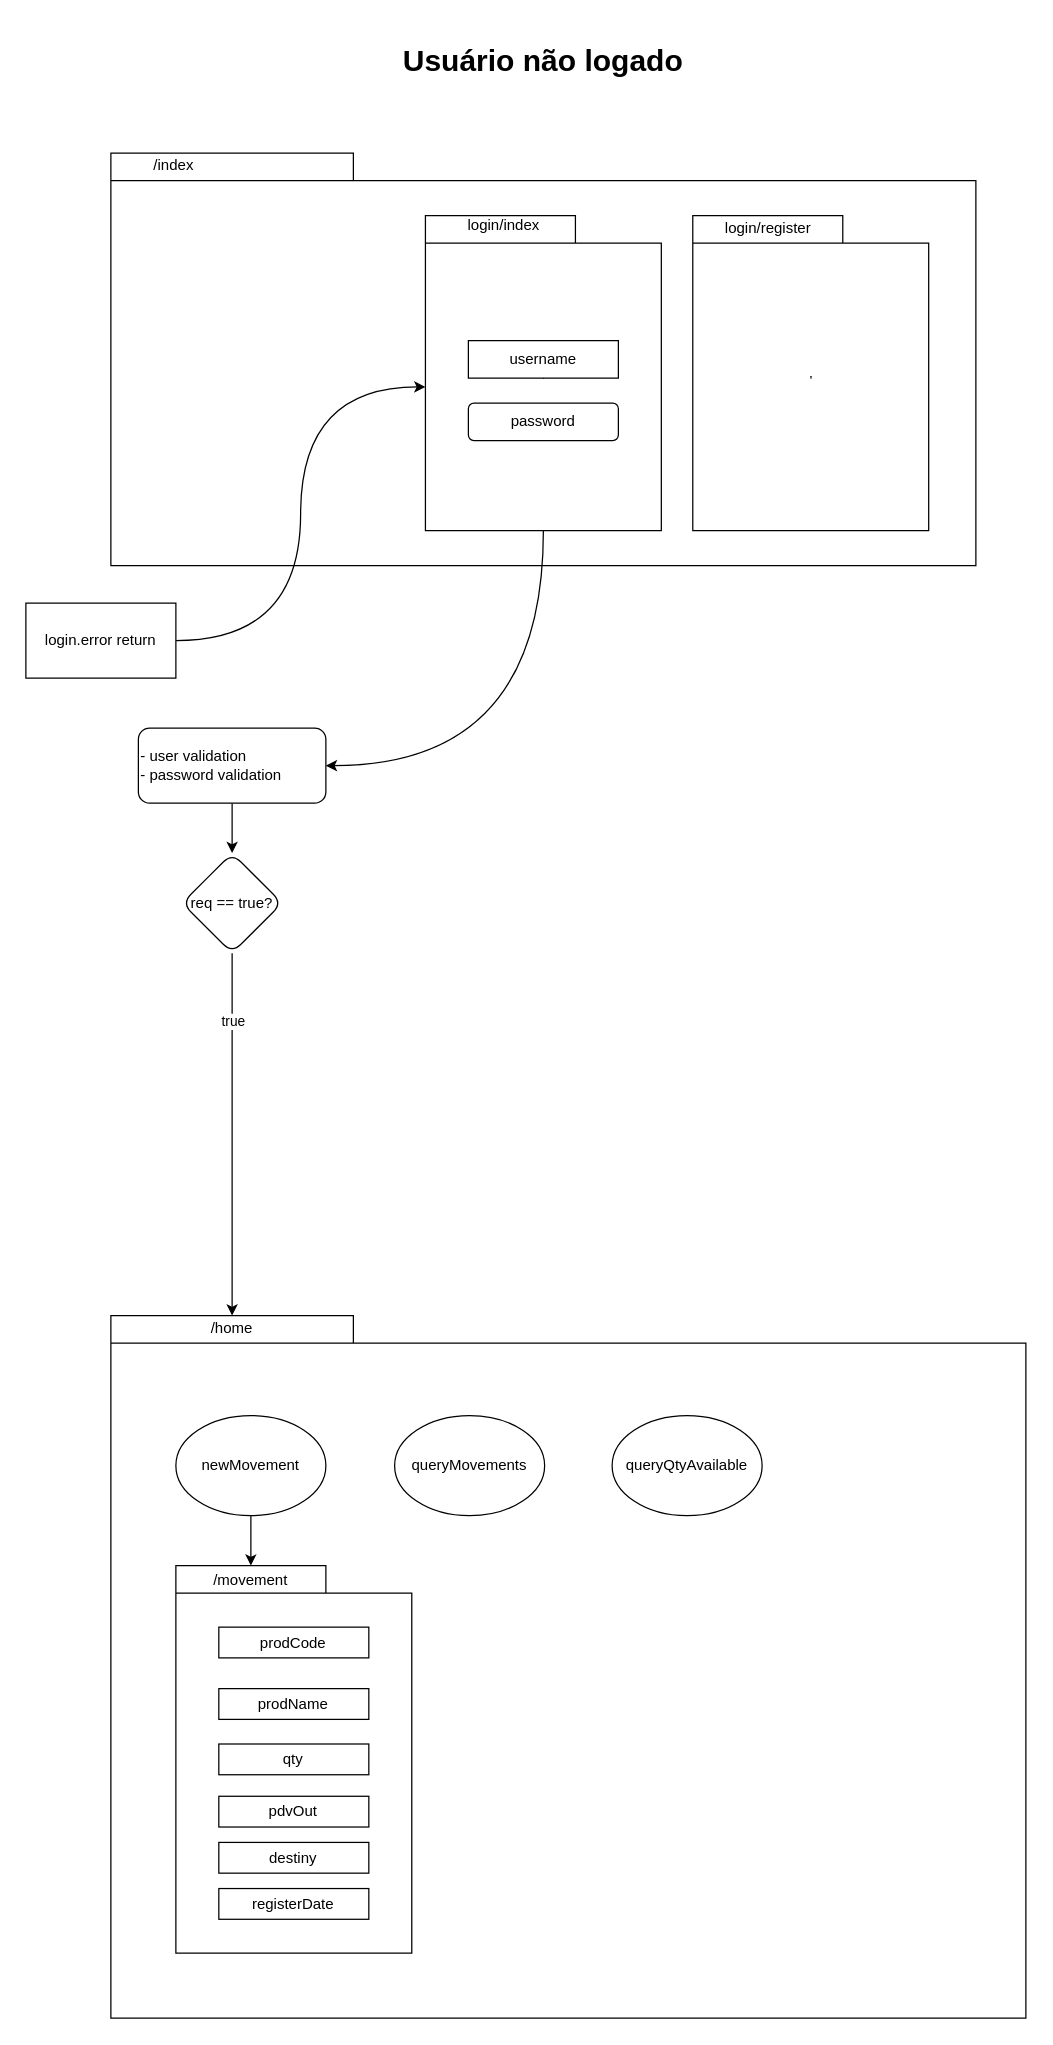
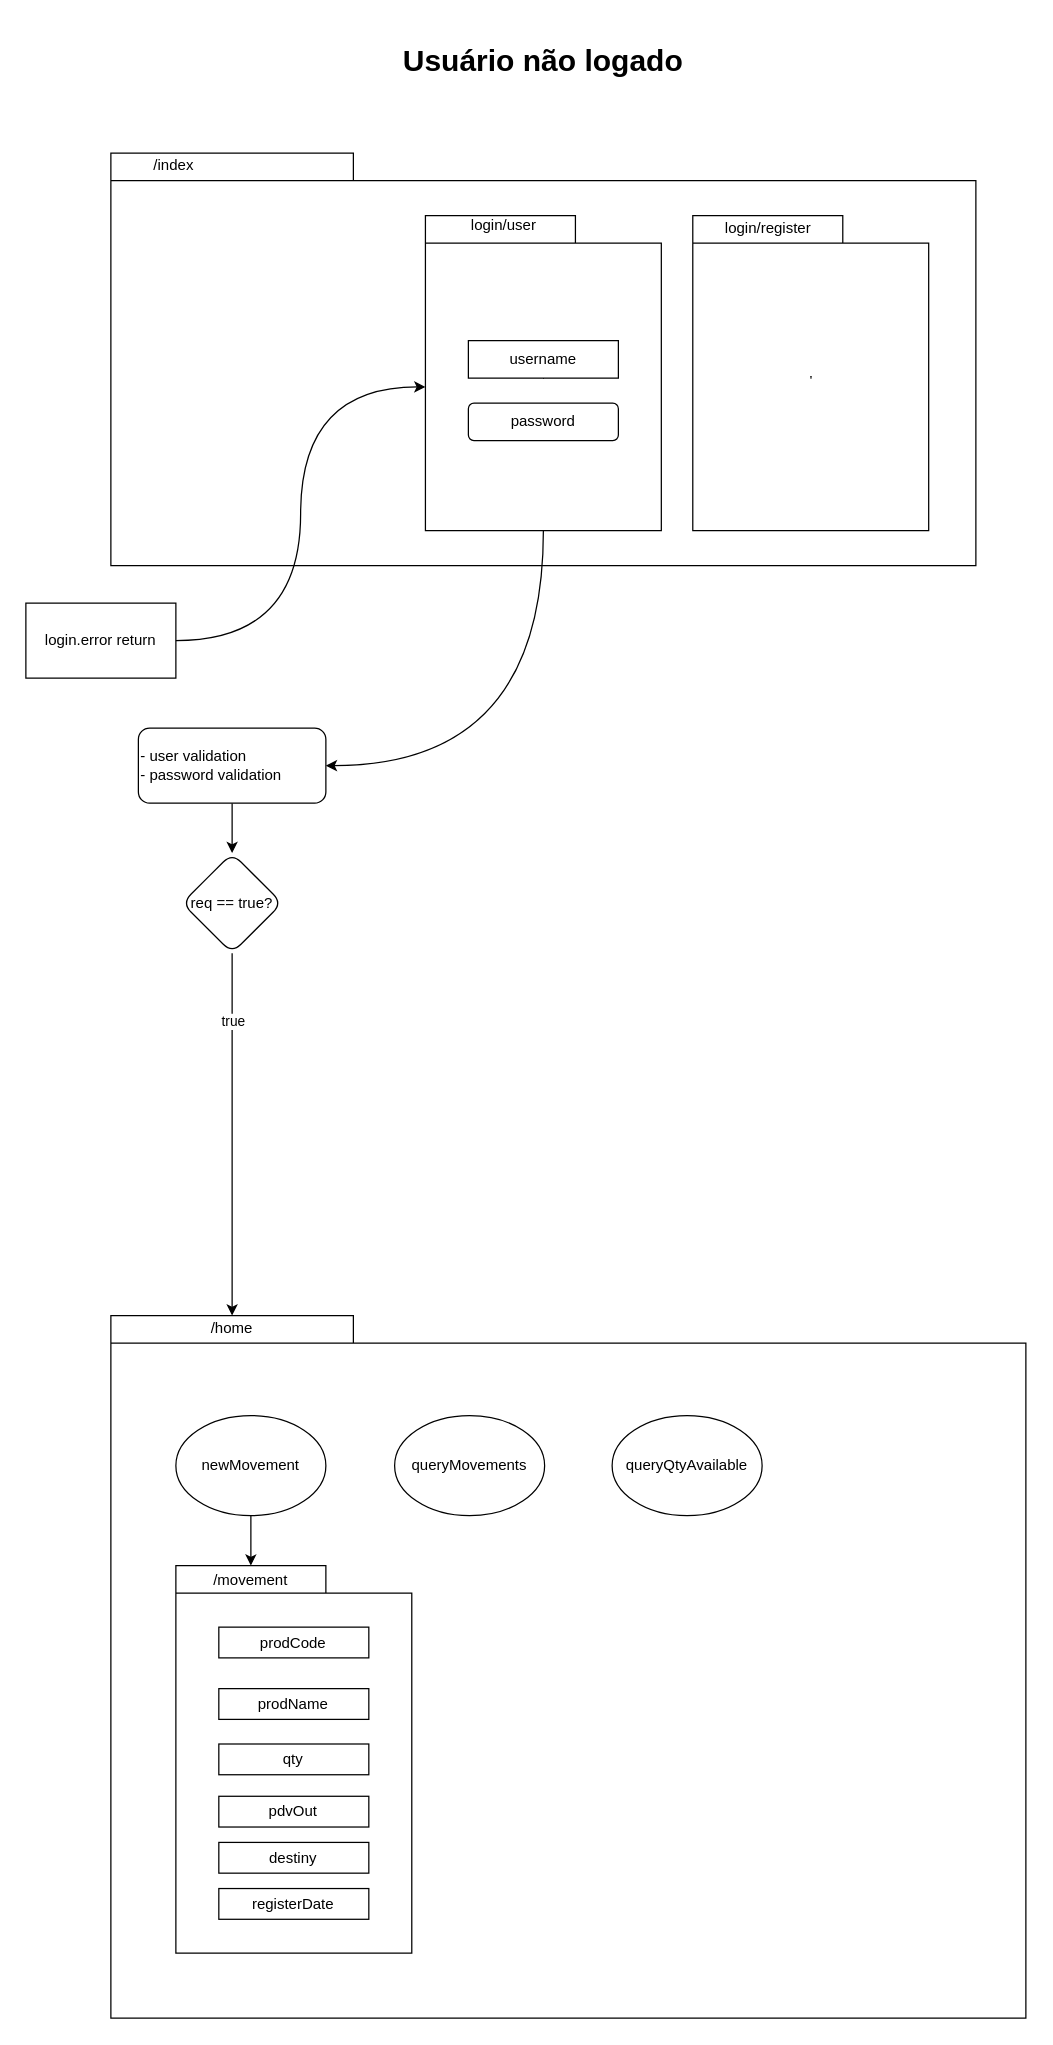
node "login/index": label "login/index" -> "login/user"
